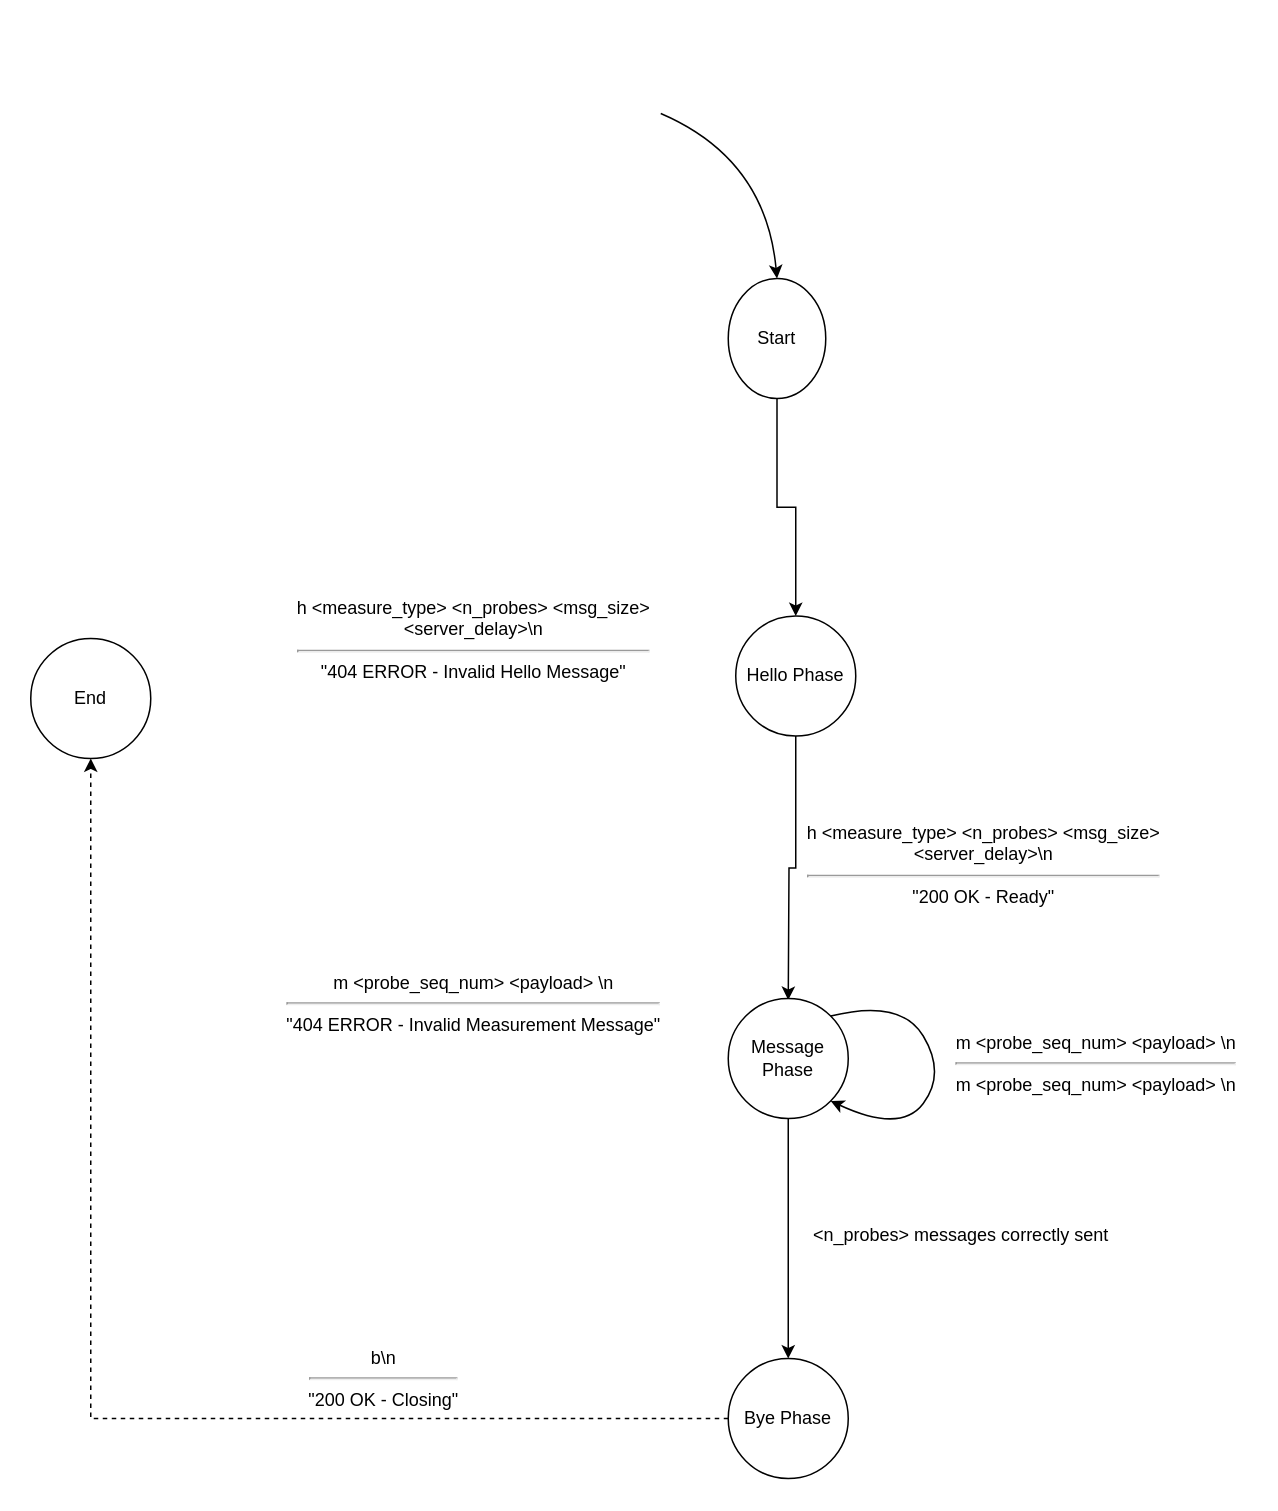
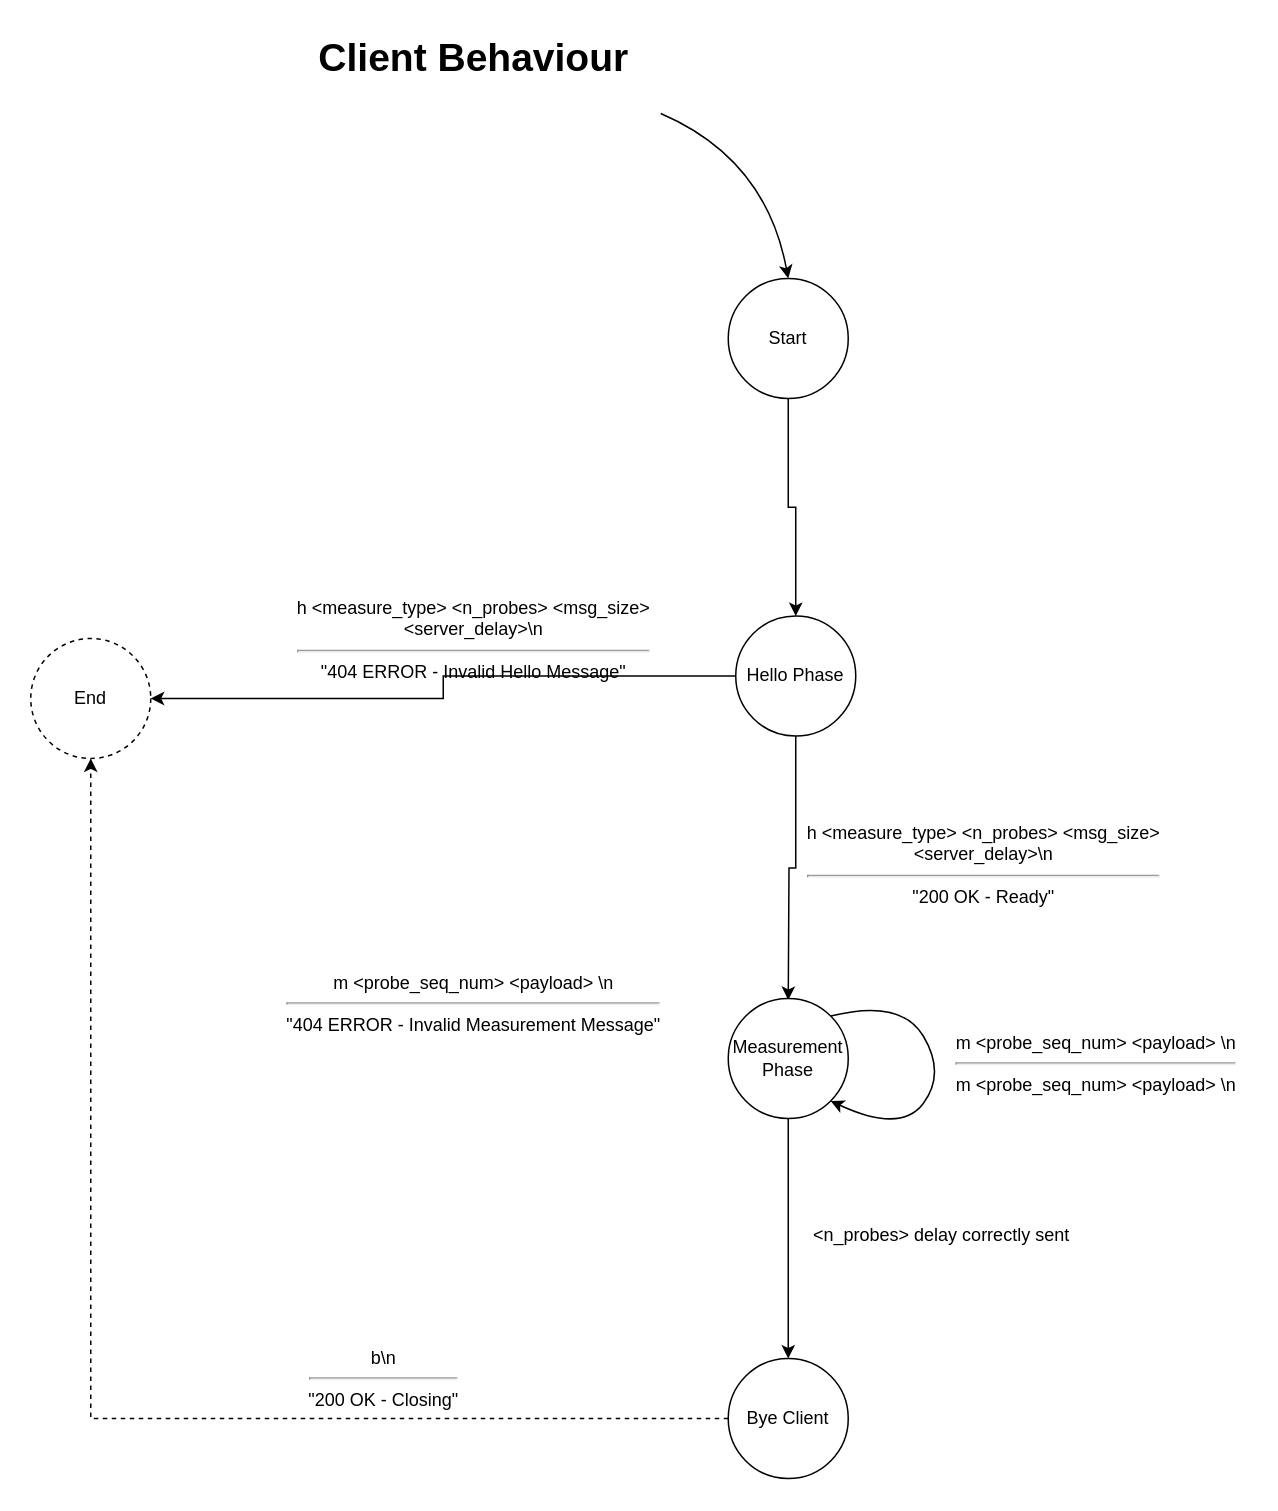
node "Client Behaviour": added
node "Start": size 98x120 -> 120x120
edge "Hello Phase" -> "End": added
node "End": style solid -> dashed
node "Message Phase": label "Message Phase" -> "Measurement Phase"
node "<n_probes> messages correctly sent": label "<n_probes> messages correctly sent" -> "<n_probes> delay correctly sent"
node "Bye Phase": label "Bye Phase" -> "Bye Client"
